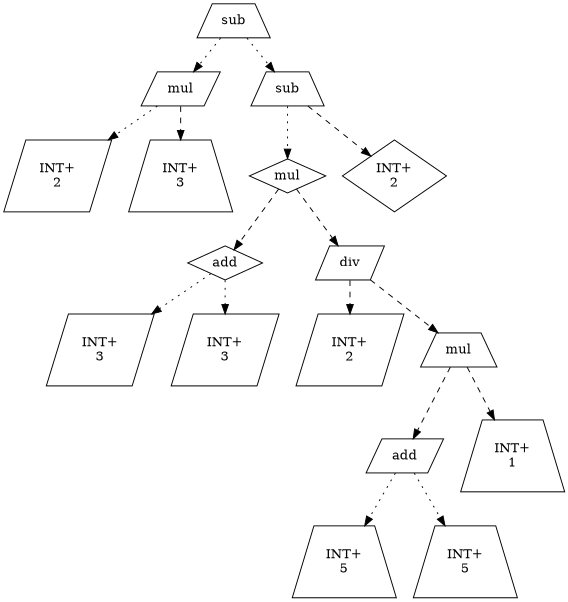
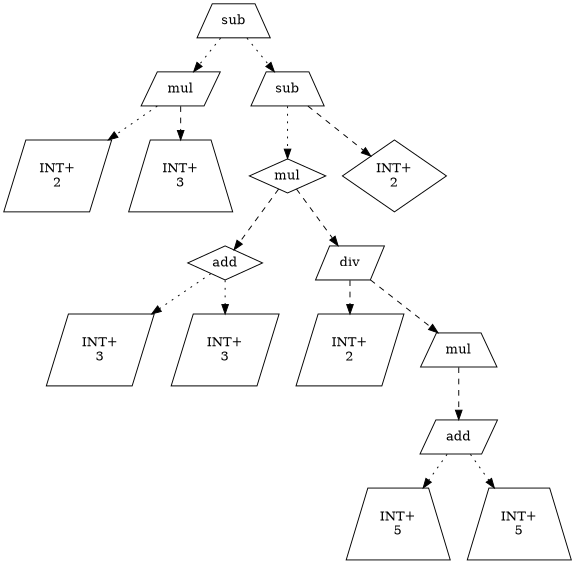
node "INT+ 1": removed
